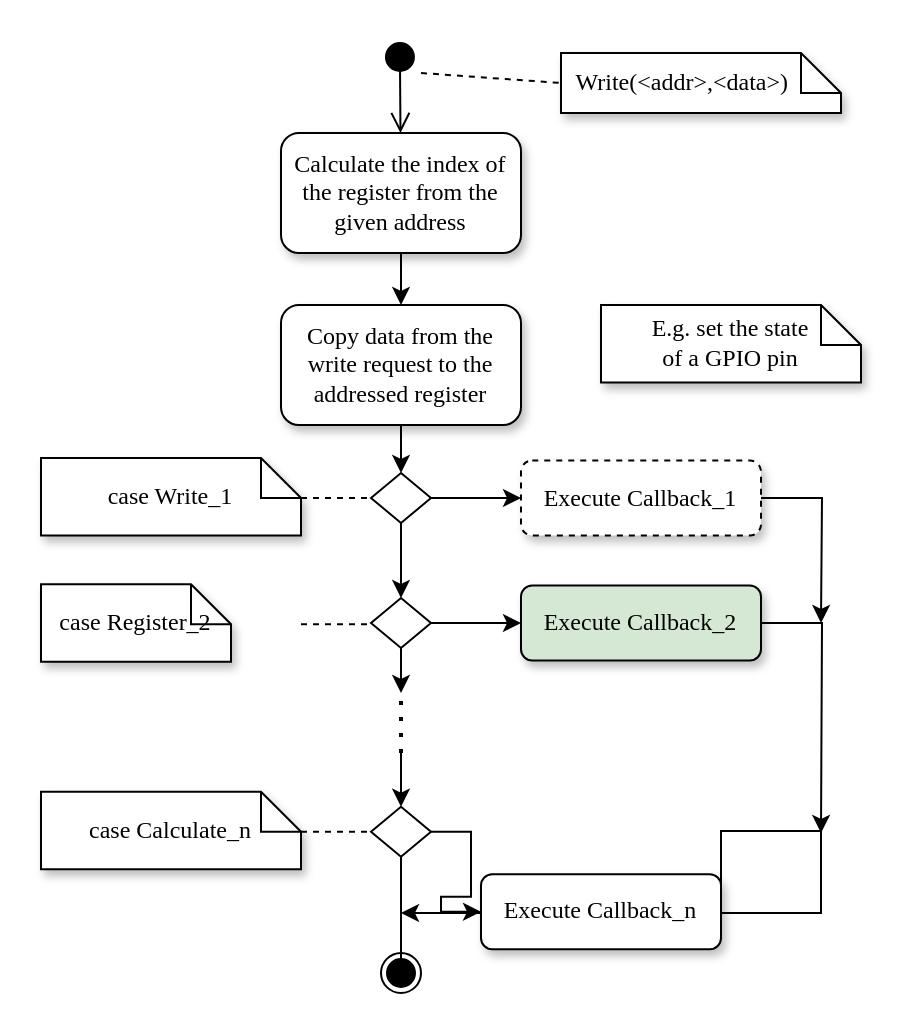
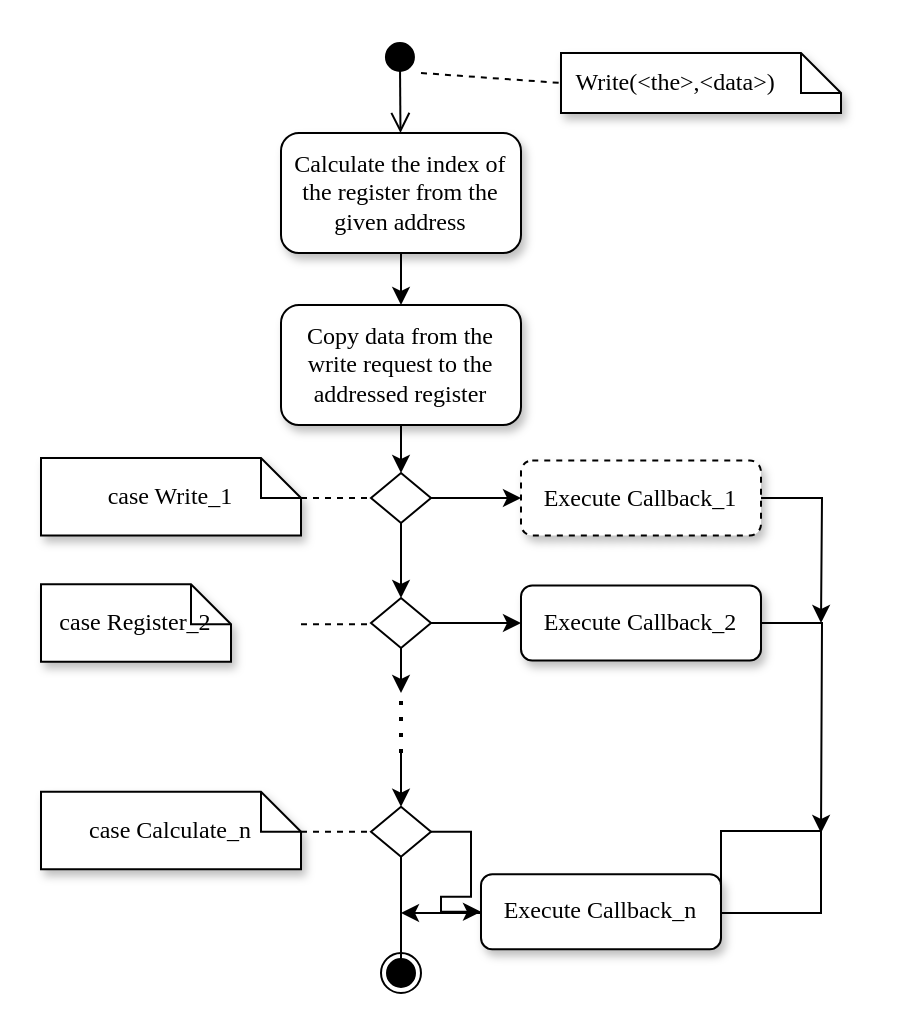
node "Write(<addr>,<data>)": label "Write(<addr>,<data>)" -> "Write(<the>,<data>)"
node "E.g. set the state of a GPIO pin": removed
node "Execute Callback_2": fillcolor #d5e8d4 -> #ffffff
